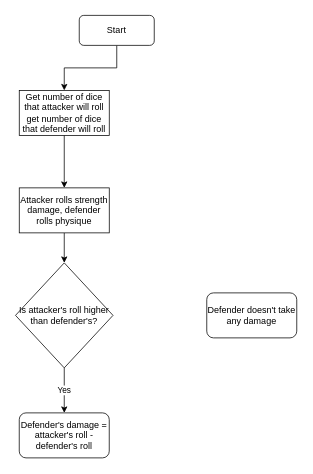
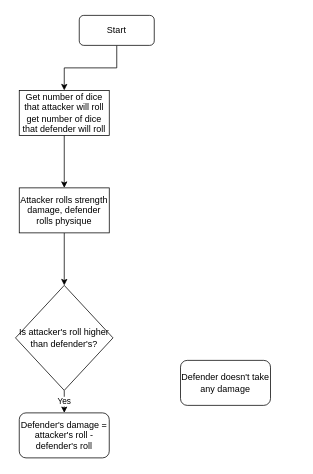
node "Is attacker's roll higher than defender's?": moved (64, 315) -> (64, 338)
node "Defender doesn't take any damage": moved (252, 315) -> (225, 383)
